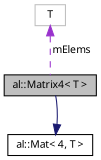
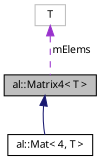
edge "al::Matrix4< T >" -> "al::Mat< 4, T >": reversed
